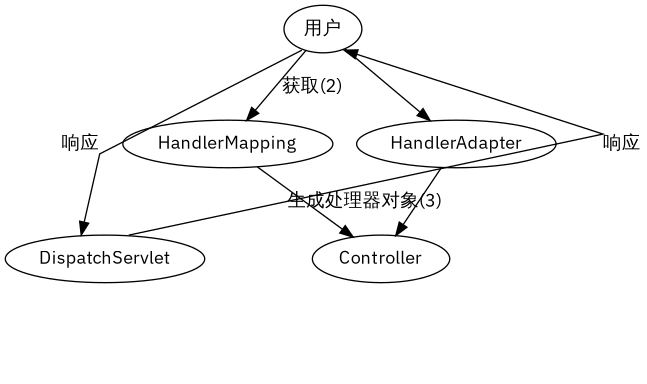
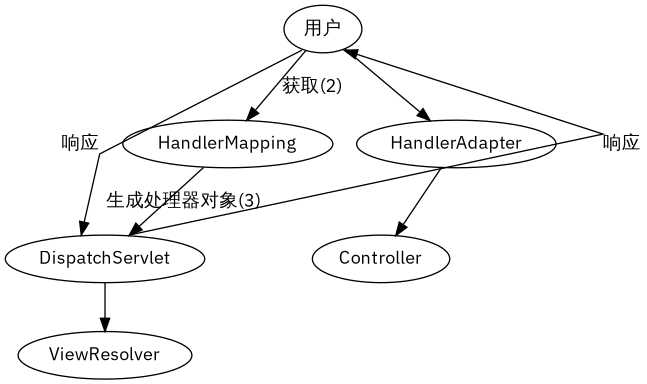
edge "HandlerMapping" -> "Controller": now "HandlerMapping" -> "DispatchServlet"
node "ViewResolver": added
